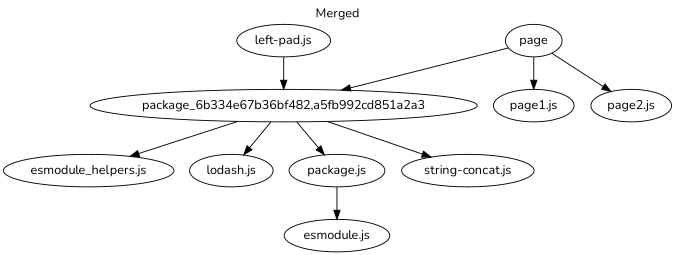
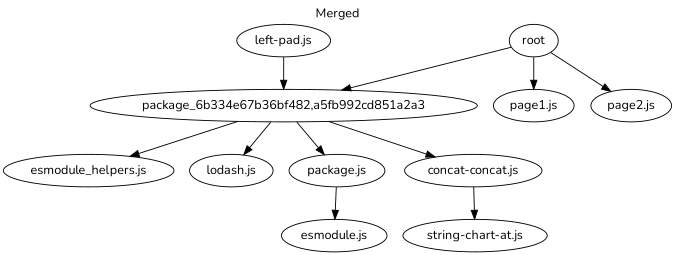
node "page": label "page" -> "root"
node "string-concat.js": label "string-concat.js" -> "concat-concat.js"
node "string-chart-at.js": added
